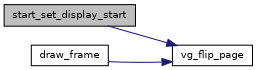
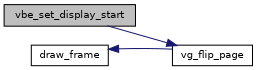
node "start_set_display_start": label "start_set_display_start" -> "vbe_set_display_start"
edge "draw_frame" -> "vg_flip_page": reversed
